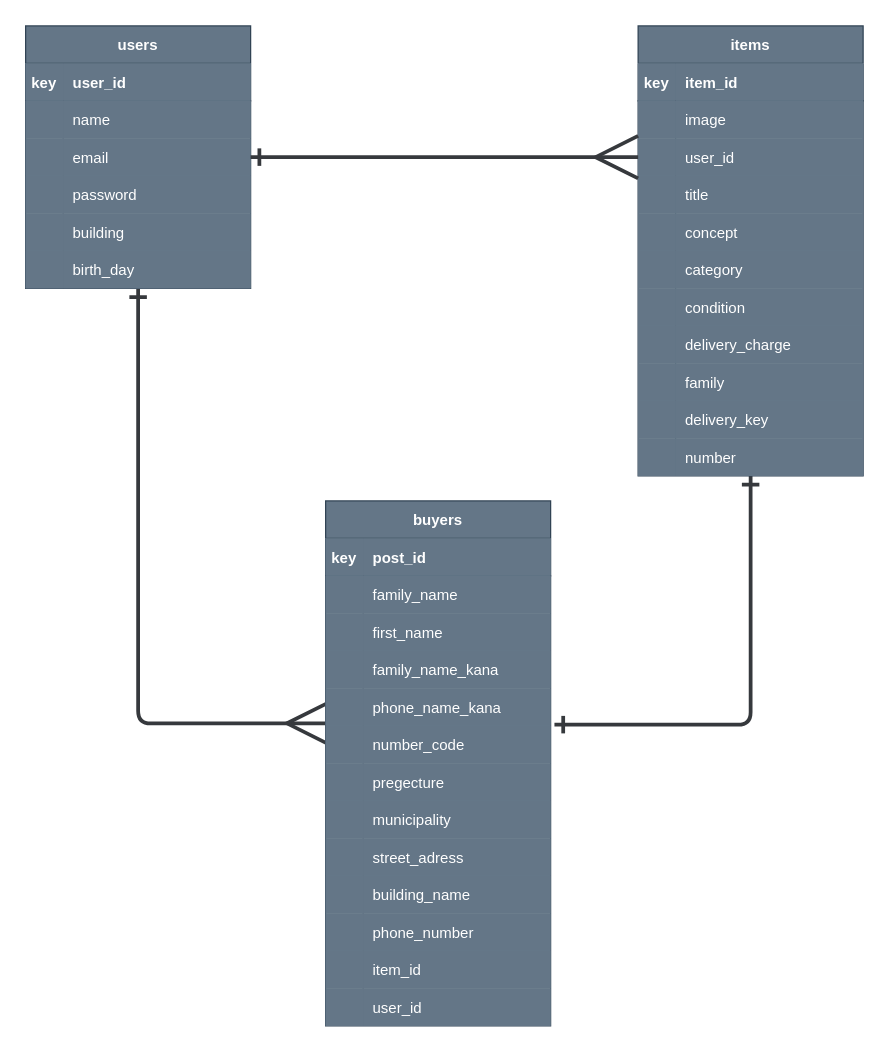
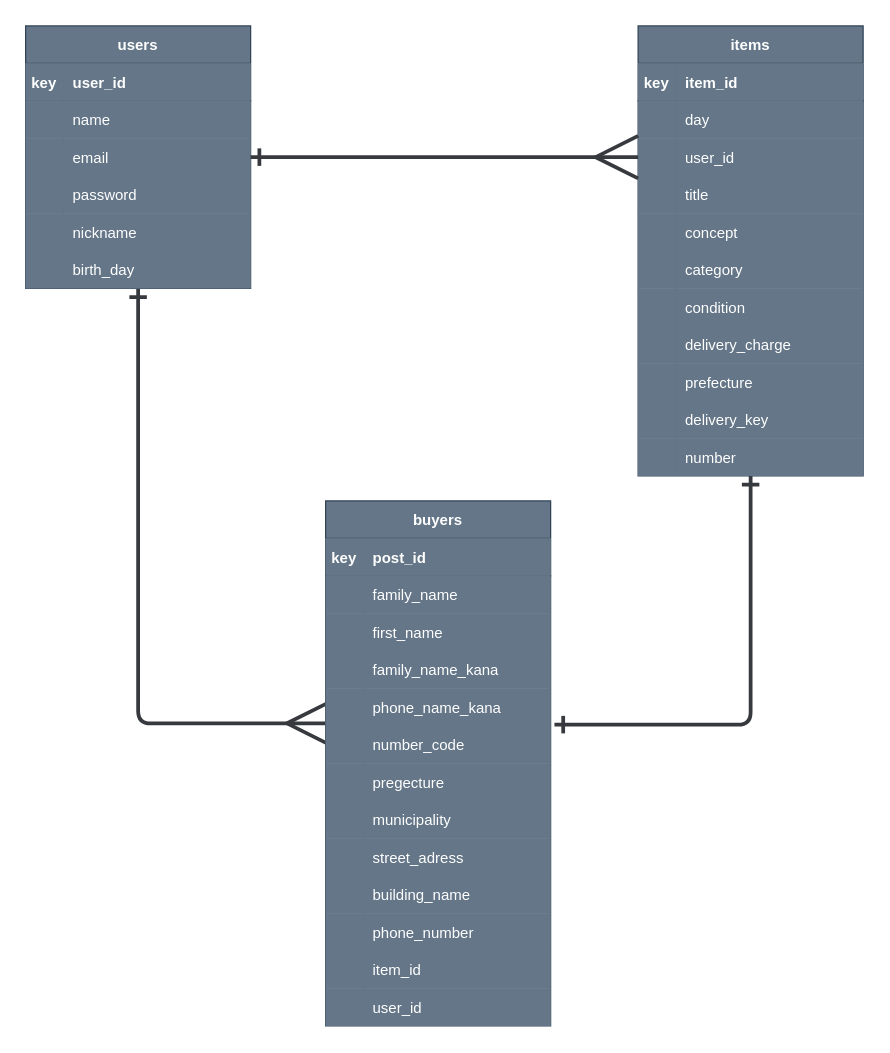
node "image": label "image" -> "day"
node "building": label "building" -> "nickname"
node "family": label "family" -> "prefecture"
